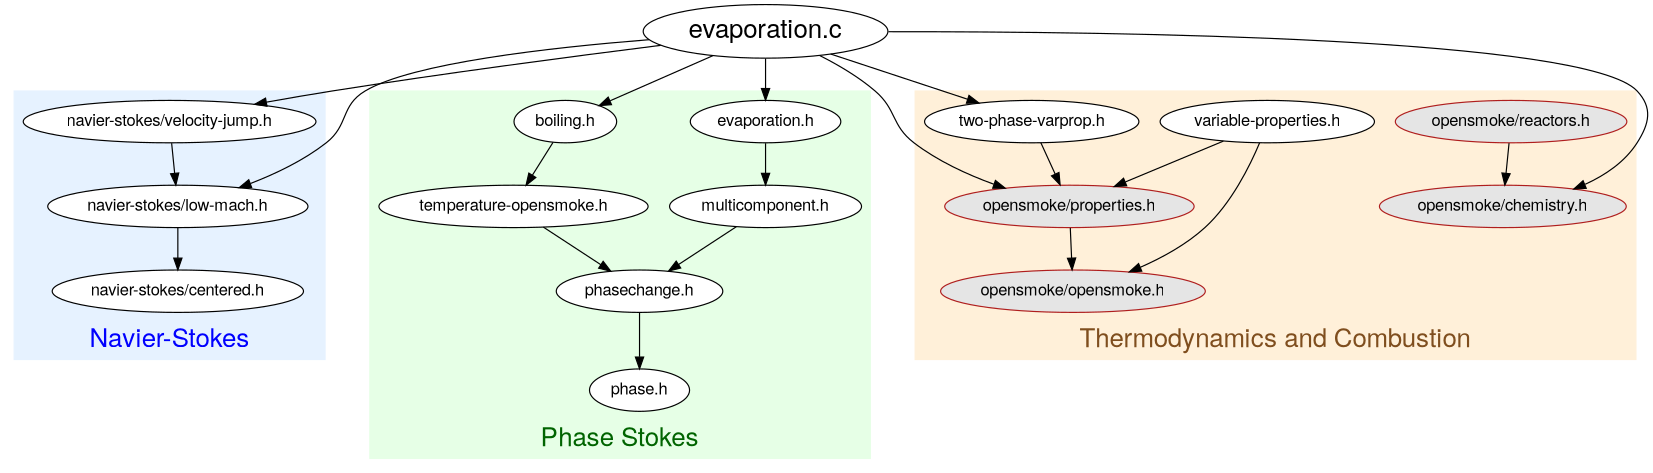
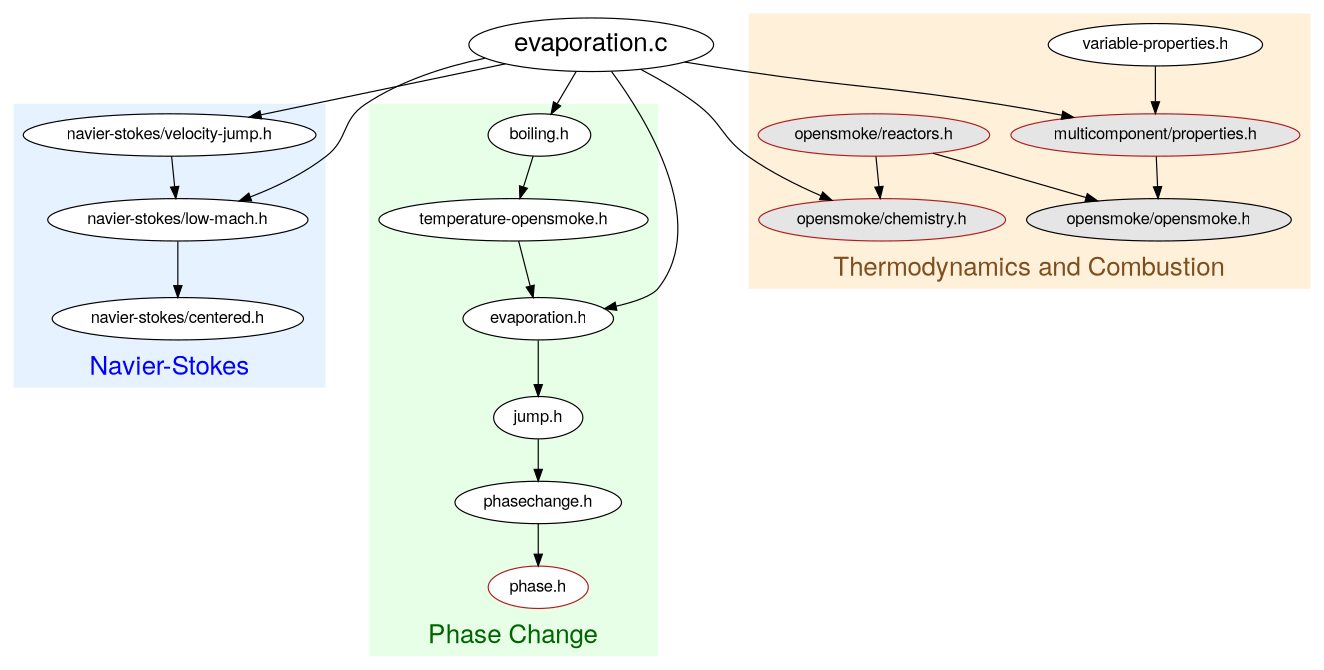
node "two-phase-varprop.h": removed
node "multicomponent.h": label "multicomponent.h" -> "jump.h"
node "opensmoke/properties.h": label "opensmoke/properties.h" -> "multicomponent/properties.h"
edge "variable-properties.h" -> "opensmoke/opensmoke.h": now "opensmoke/reactors.h" -> "opensmoke/opensmoke.h"
edge "temperature-opensmoke.h" -> "phasechange.h": now "temperature-opensmoke.h" -> "evaporation.h"
node "opensmoke/opensmoke.h": color #af1e1e -> black
node "phase.h": color black -> #af1e1e
cluster "Phase Stokes": label "Phase Stokes" -> "Phase Change"
